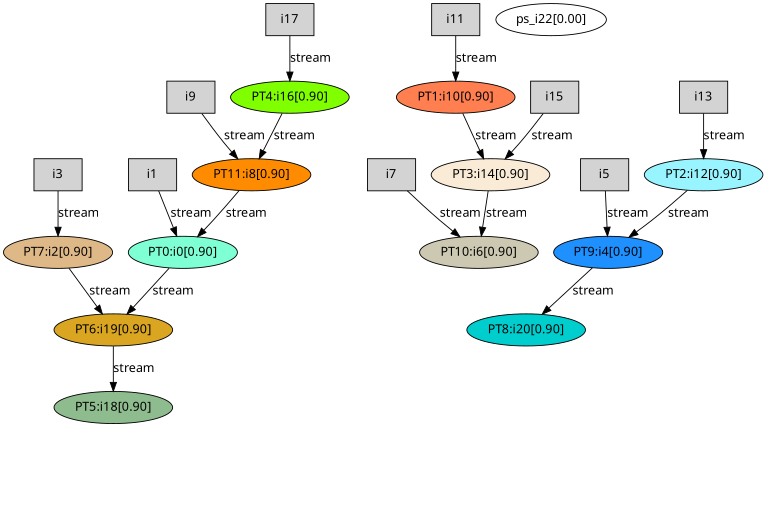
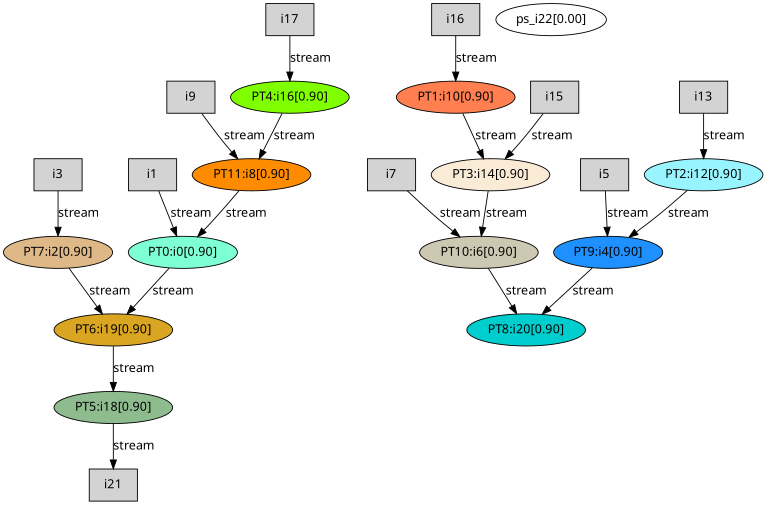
node "i11": label "i11" -> "i16"
edge "PT10:i6[0.90]" -> "PT8:i20[0.90]": added, label "stream"
node "i21": added
